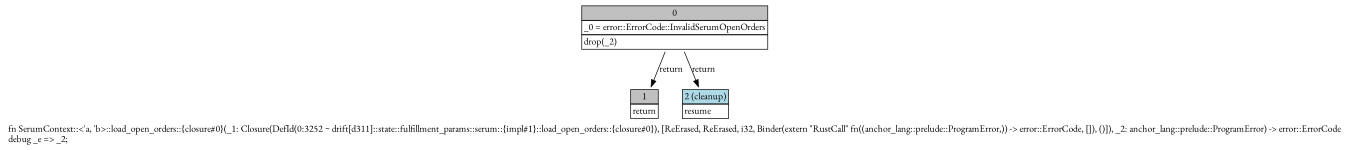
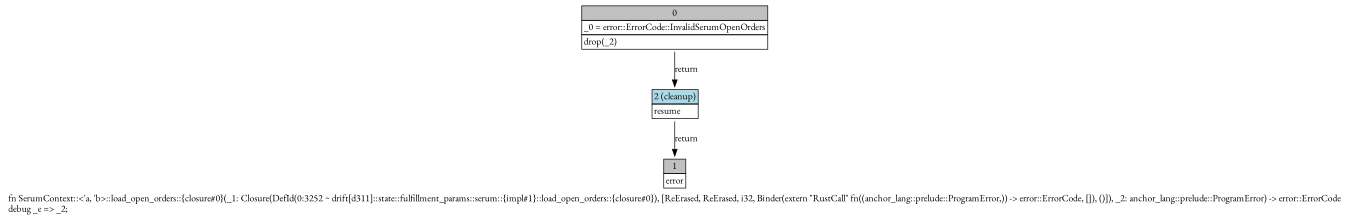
edge "0" -> "1": now "2 (cleanup)" -> "1"
node "1": text "return" -> "error"
